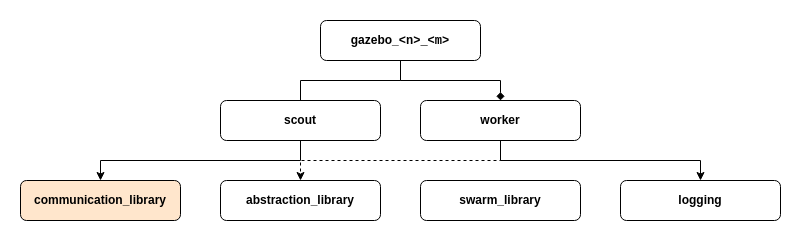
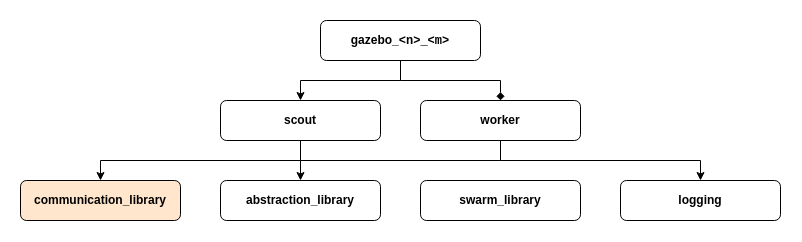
edge "gazebo_<n>_<m>" -- "scout": arrowhead none -> classic
edge "worker" -> "abstraction_library": style dashed -> solid
